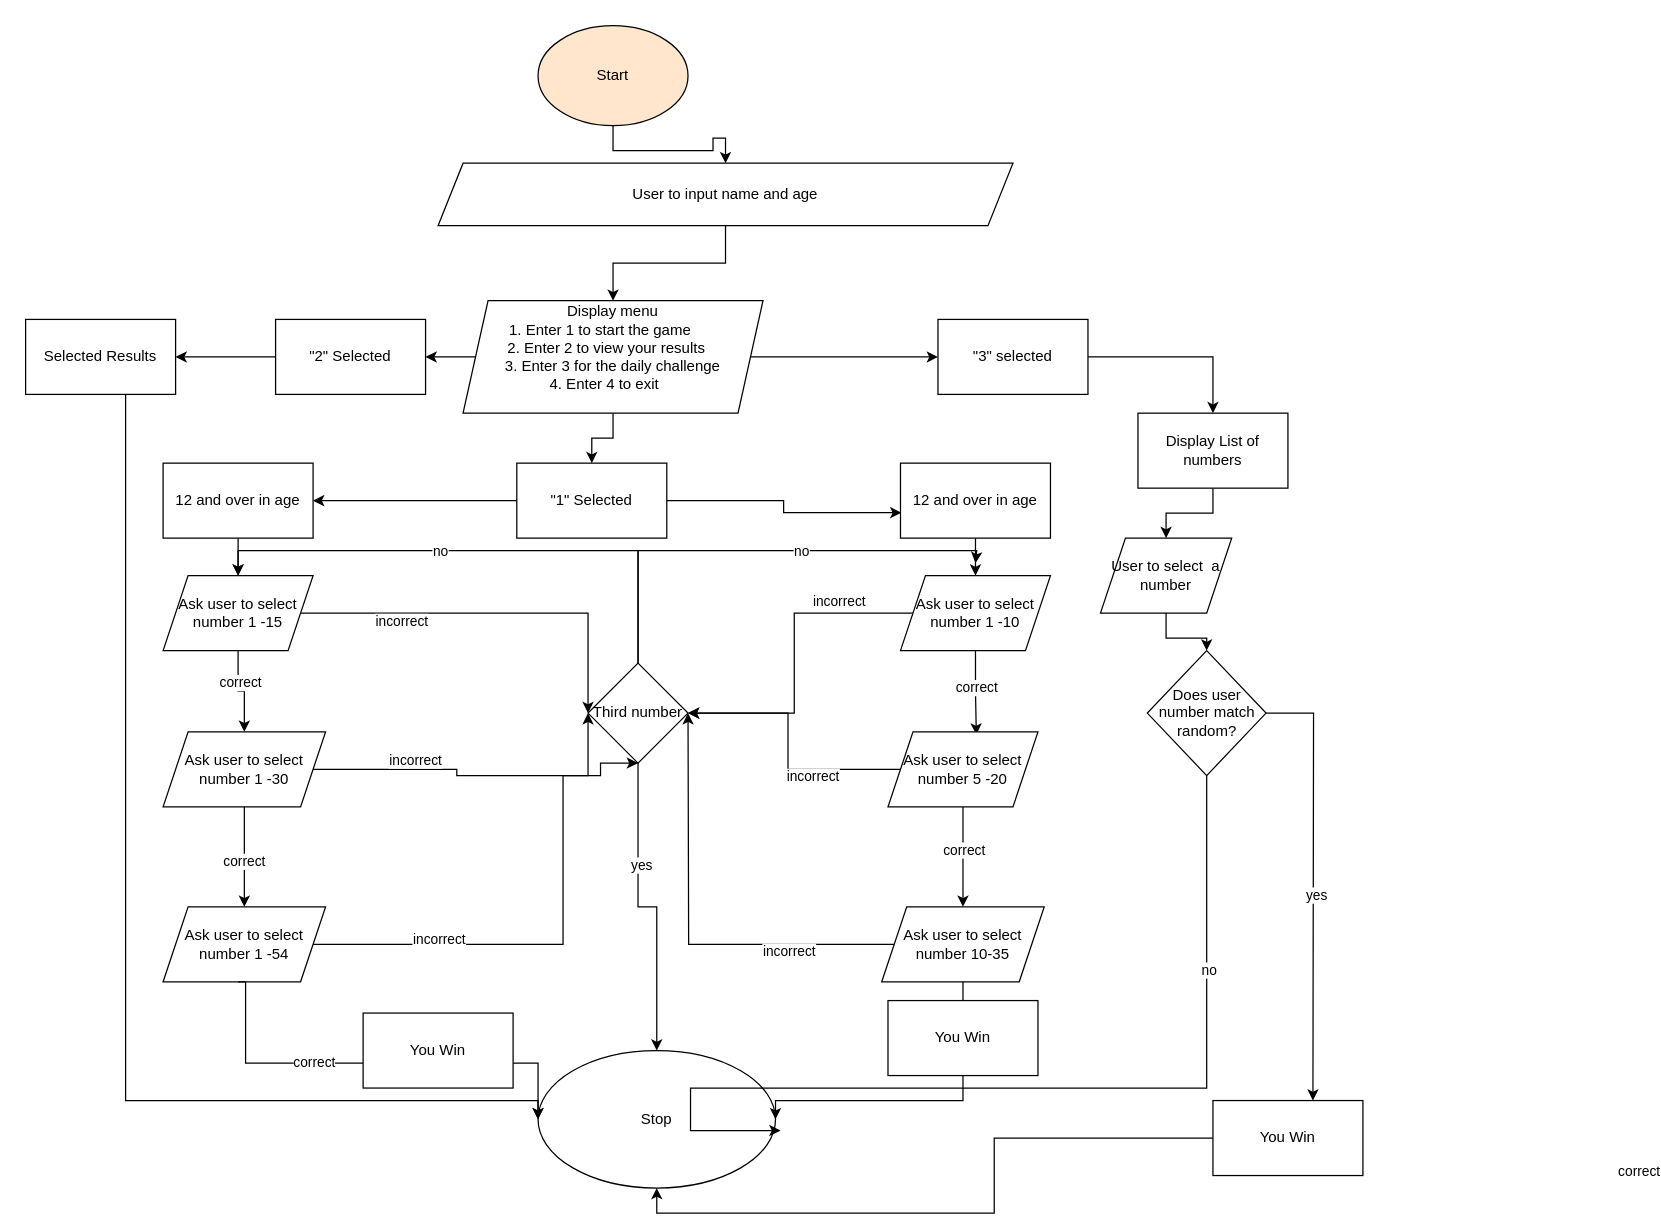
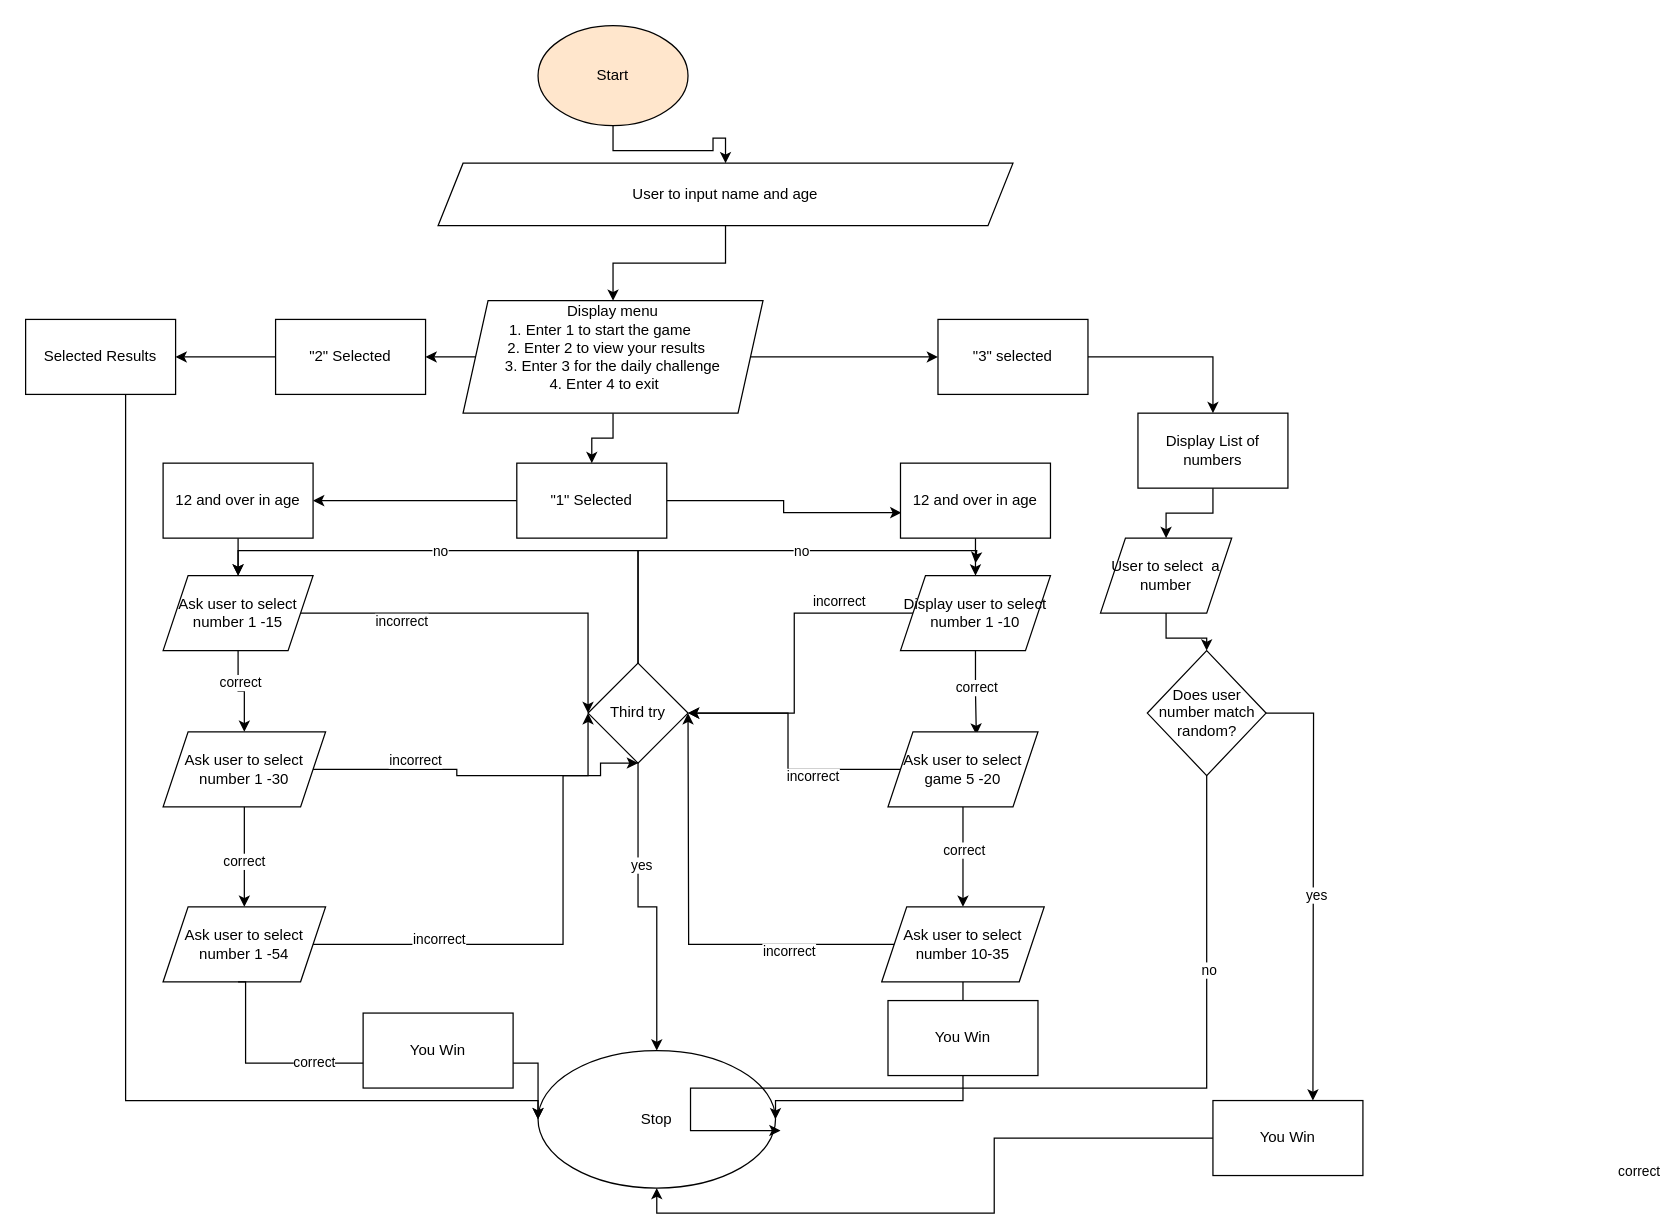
node "Ask user to select number 1 -10": label "Ask user to select number 1 -10" -> "Display user to select number 1 -10"
node "Third number": label "Third number" -> "Third try"
node "Ask user to select number 5 -20": label "Ask user to select number 5 -20" -> "Ask user to select game 5 -20"
